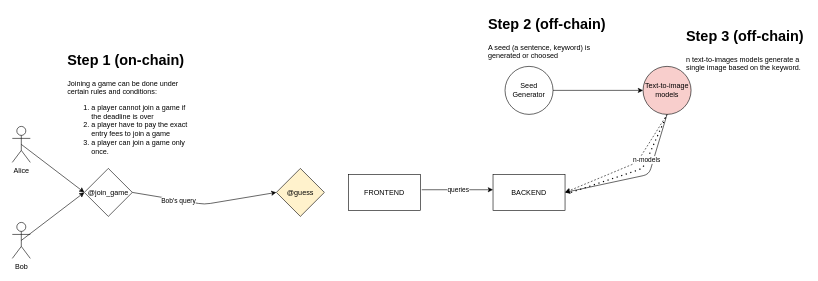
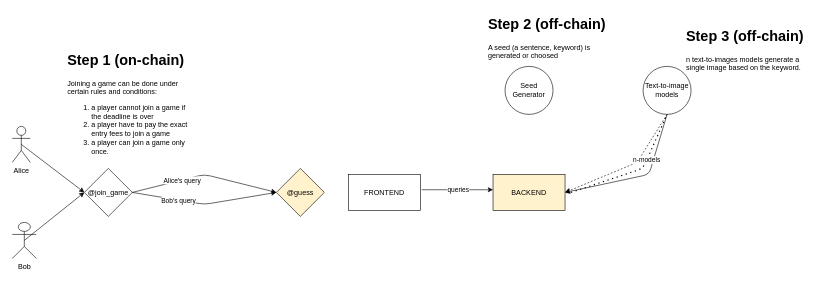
edge "Seed Generator" -> "Text-to-image models": removed
node "Text-to-image models": fillcolor #f8cecc -> #ffffff
edge "@join_game" -> "@guess": added, label "Alice's query"
node "BACKEND": fillcolor #ffffff -> #fff2cc
node "Bob": size 18x36 -> 24x36
